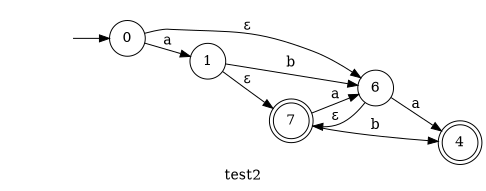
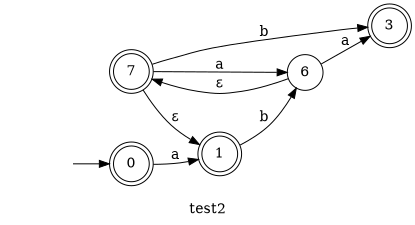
edge "0" -> "6": removed, label "ε"
node "0": shape circle -> doublecircle
node "1": shape circle -> doublecircle
edge "1" -> "7": reversed
node "4": label "4" -> "3"
